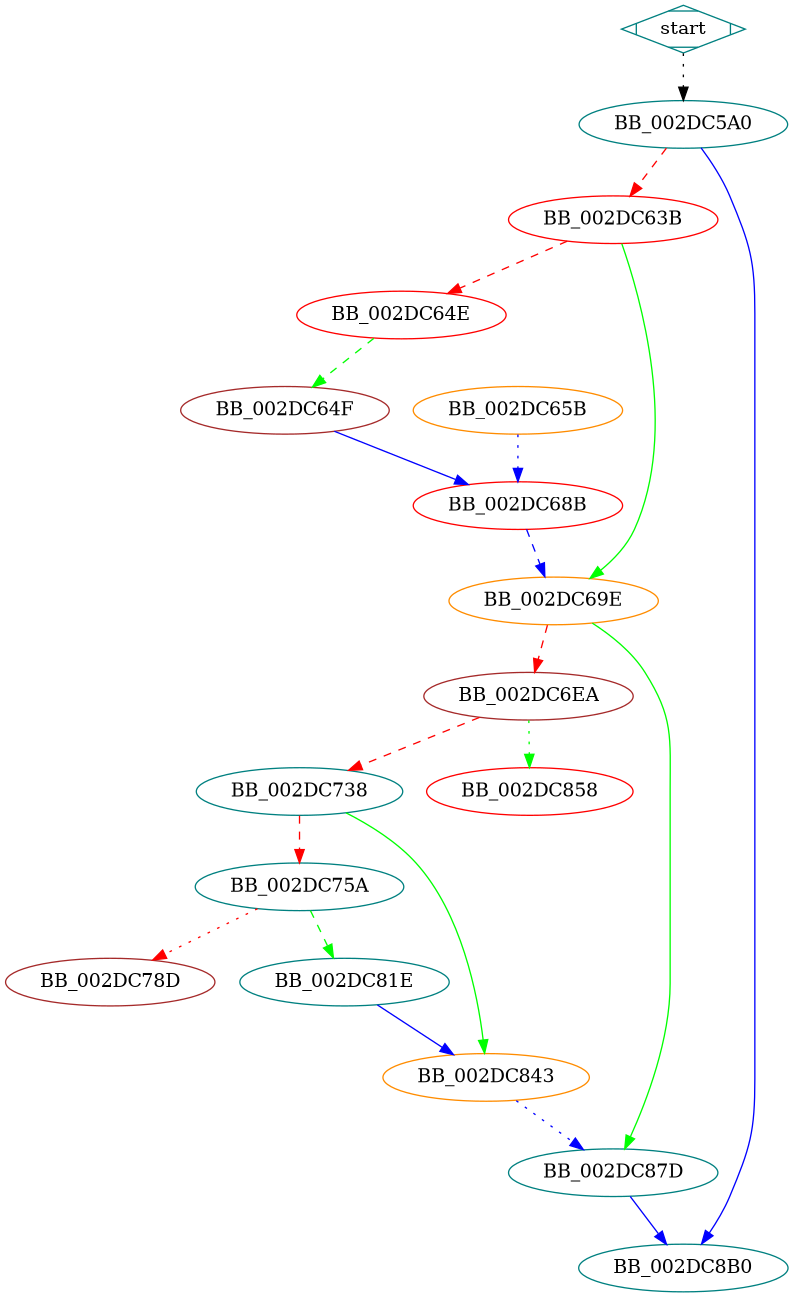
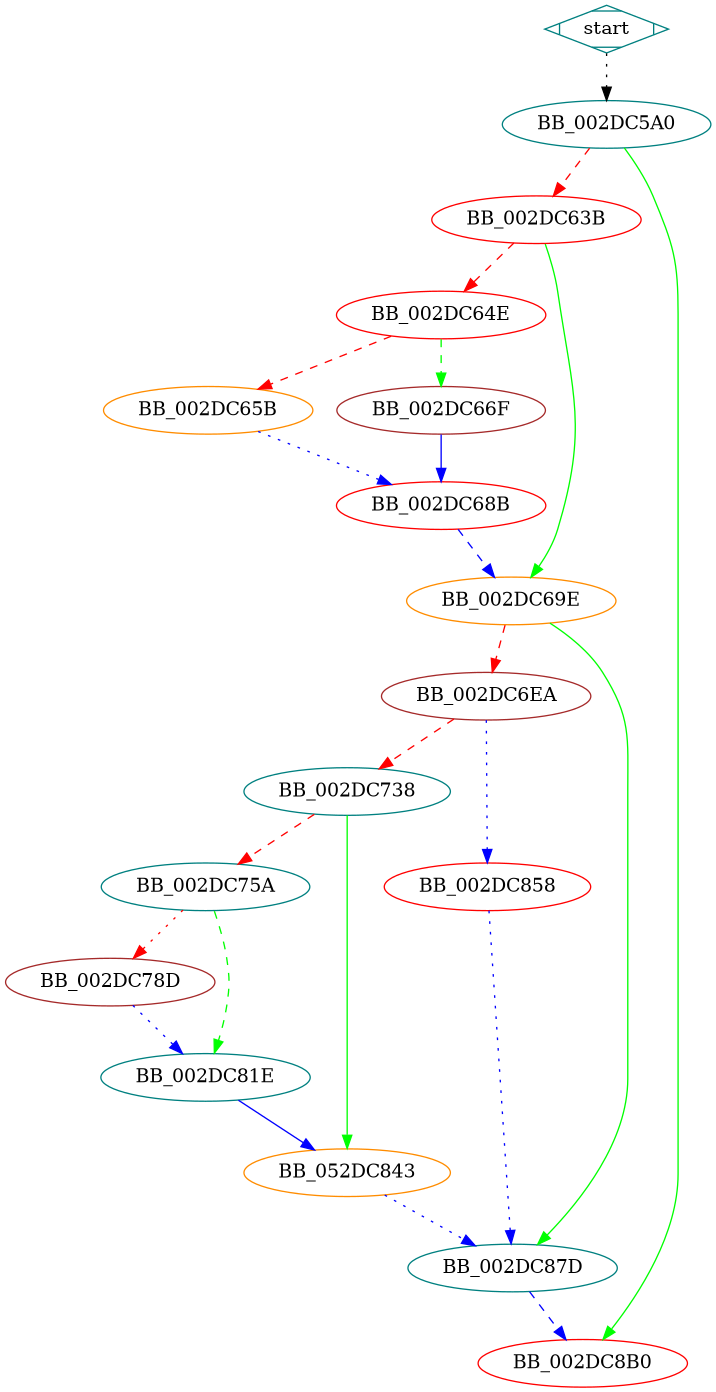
edge "BB_002DC64E" -> "BB_002DC65B": added
node "BB_002DC64F": label "BB_002DC64F" -> "BB_002DC66F"
edge "BB_002DC5A0" -> "BB_002DC8B0": color blue -> green
edge "BB_002DC6EA" -> "BB_002DC858": color green -> blue
edge "BB_002DC78D" -> "BB_002DC81E": added
edge "BB_002DC858" -> "BB_002DC87D": added
node "BB_002DC843": label "BB_002DC843" -> "BB_052DC843"
edge "BB_002DC87D" -> "BB_002DC8B0": style solid -> dashed
node "BB_002DC8B0": color teal -> red
